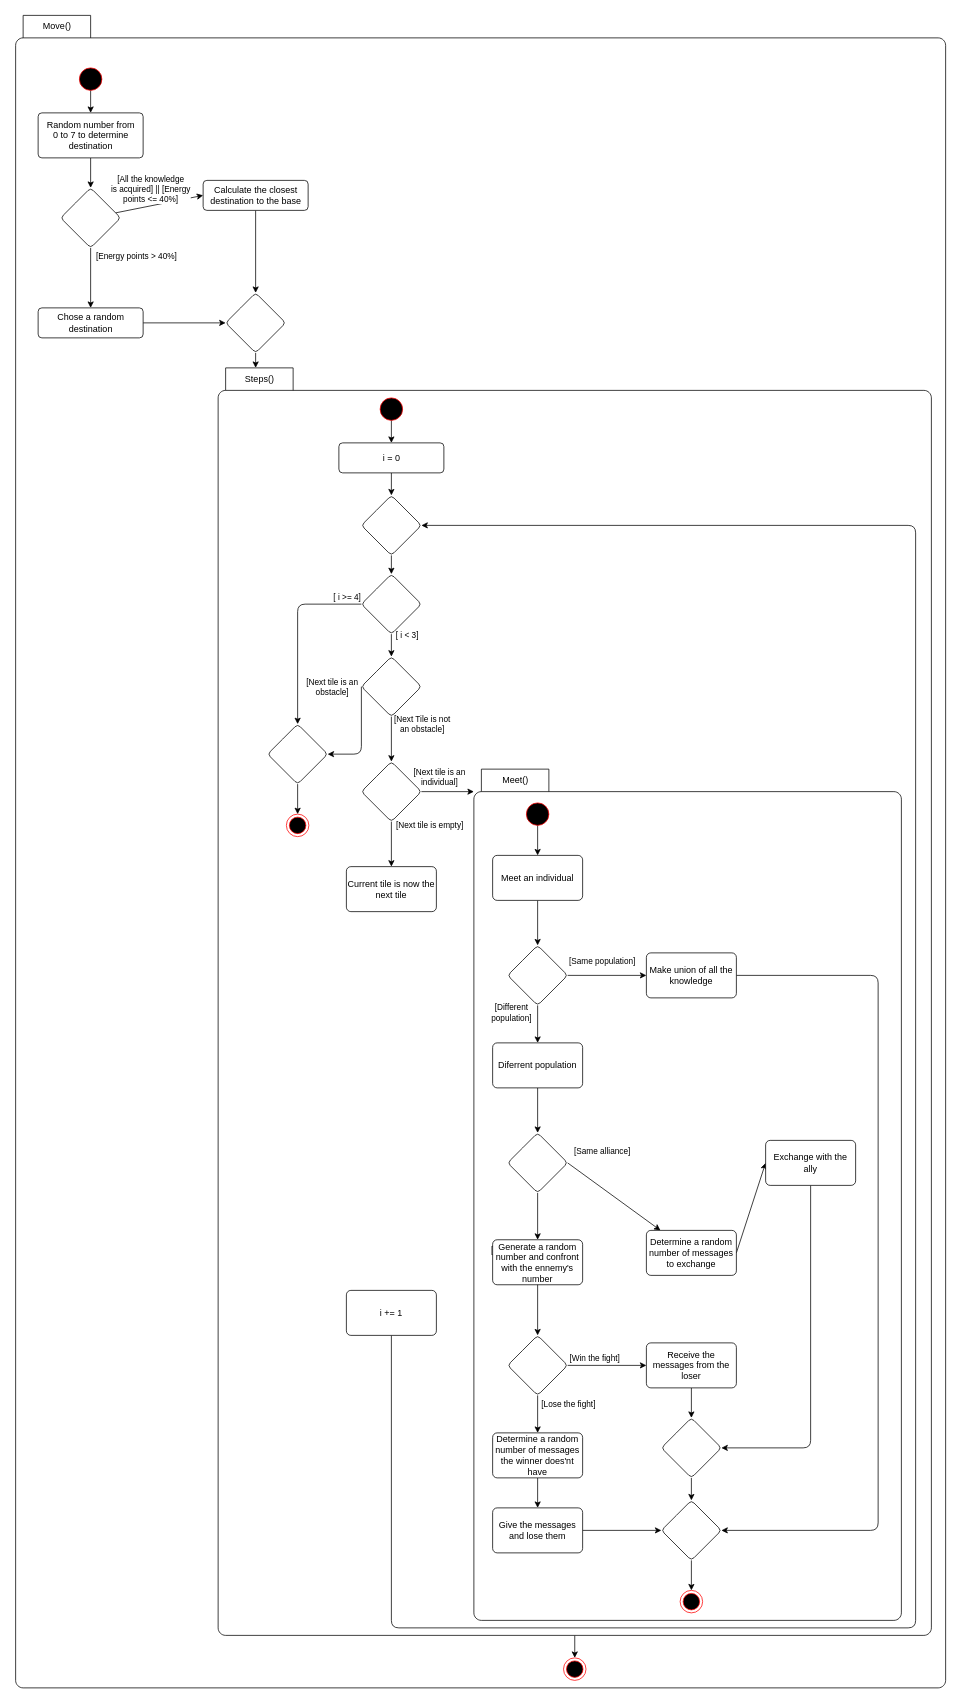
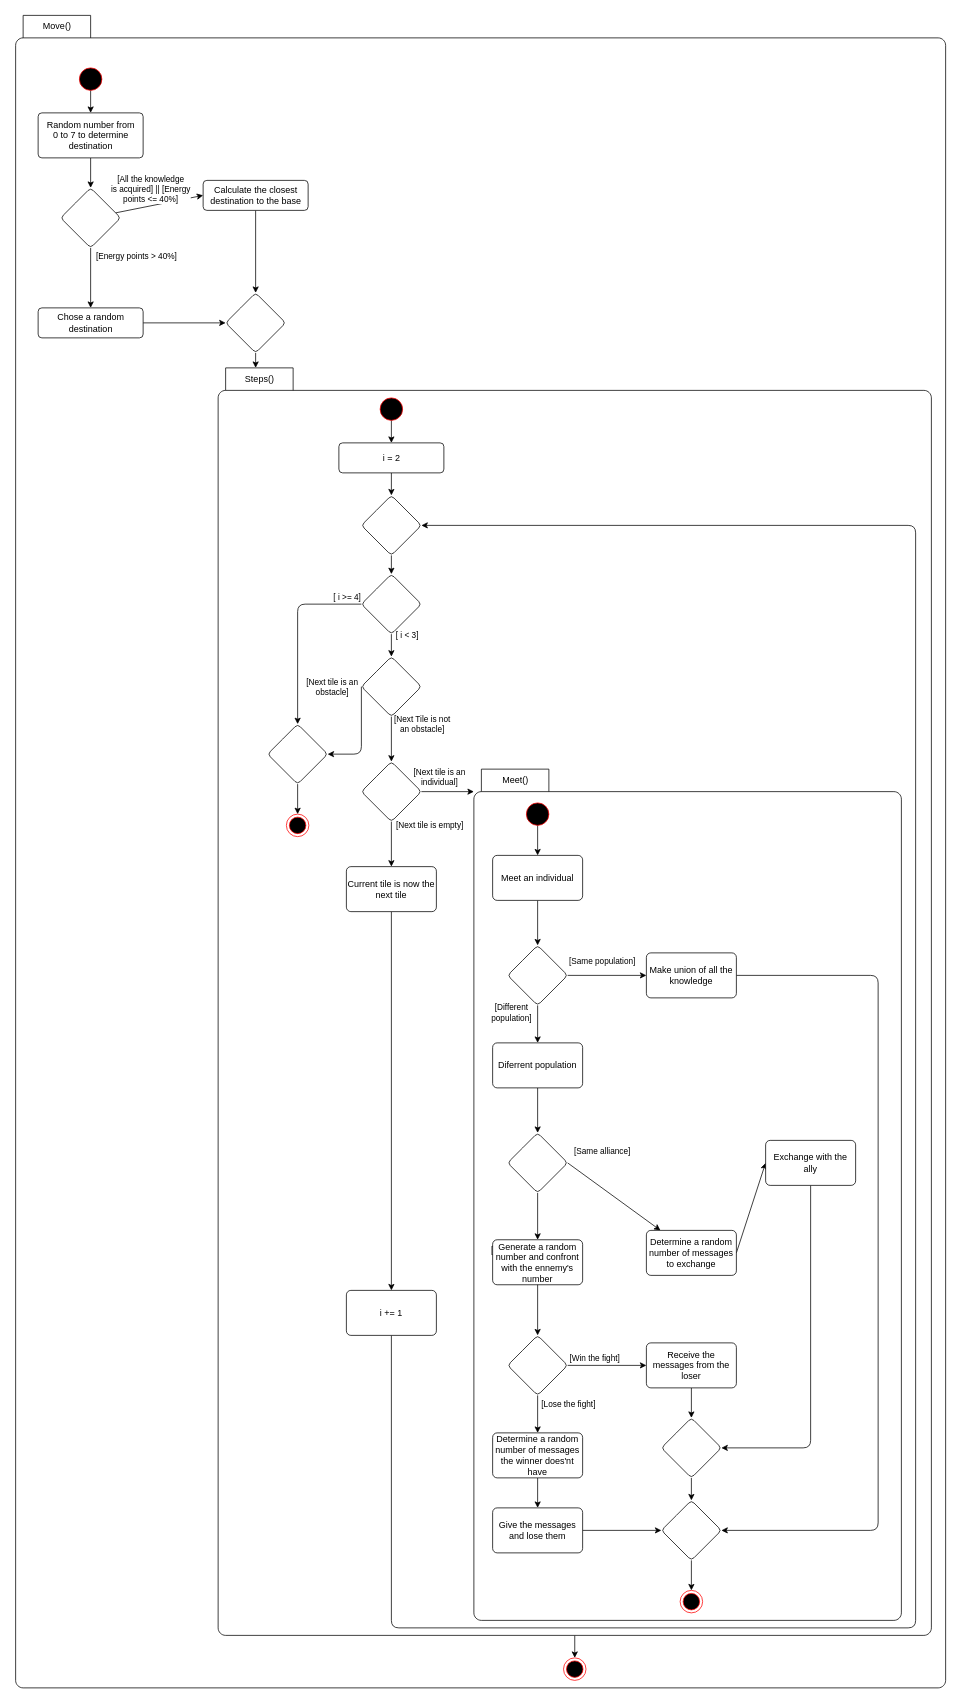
node "i = 0": label "i = 0" -> "i = 2"
edge "Current tile is now the next tile" -> "i += 1": added
